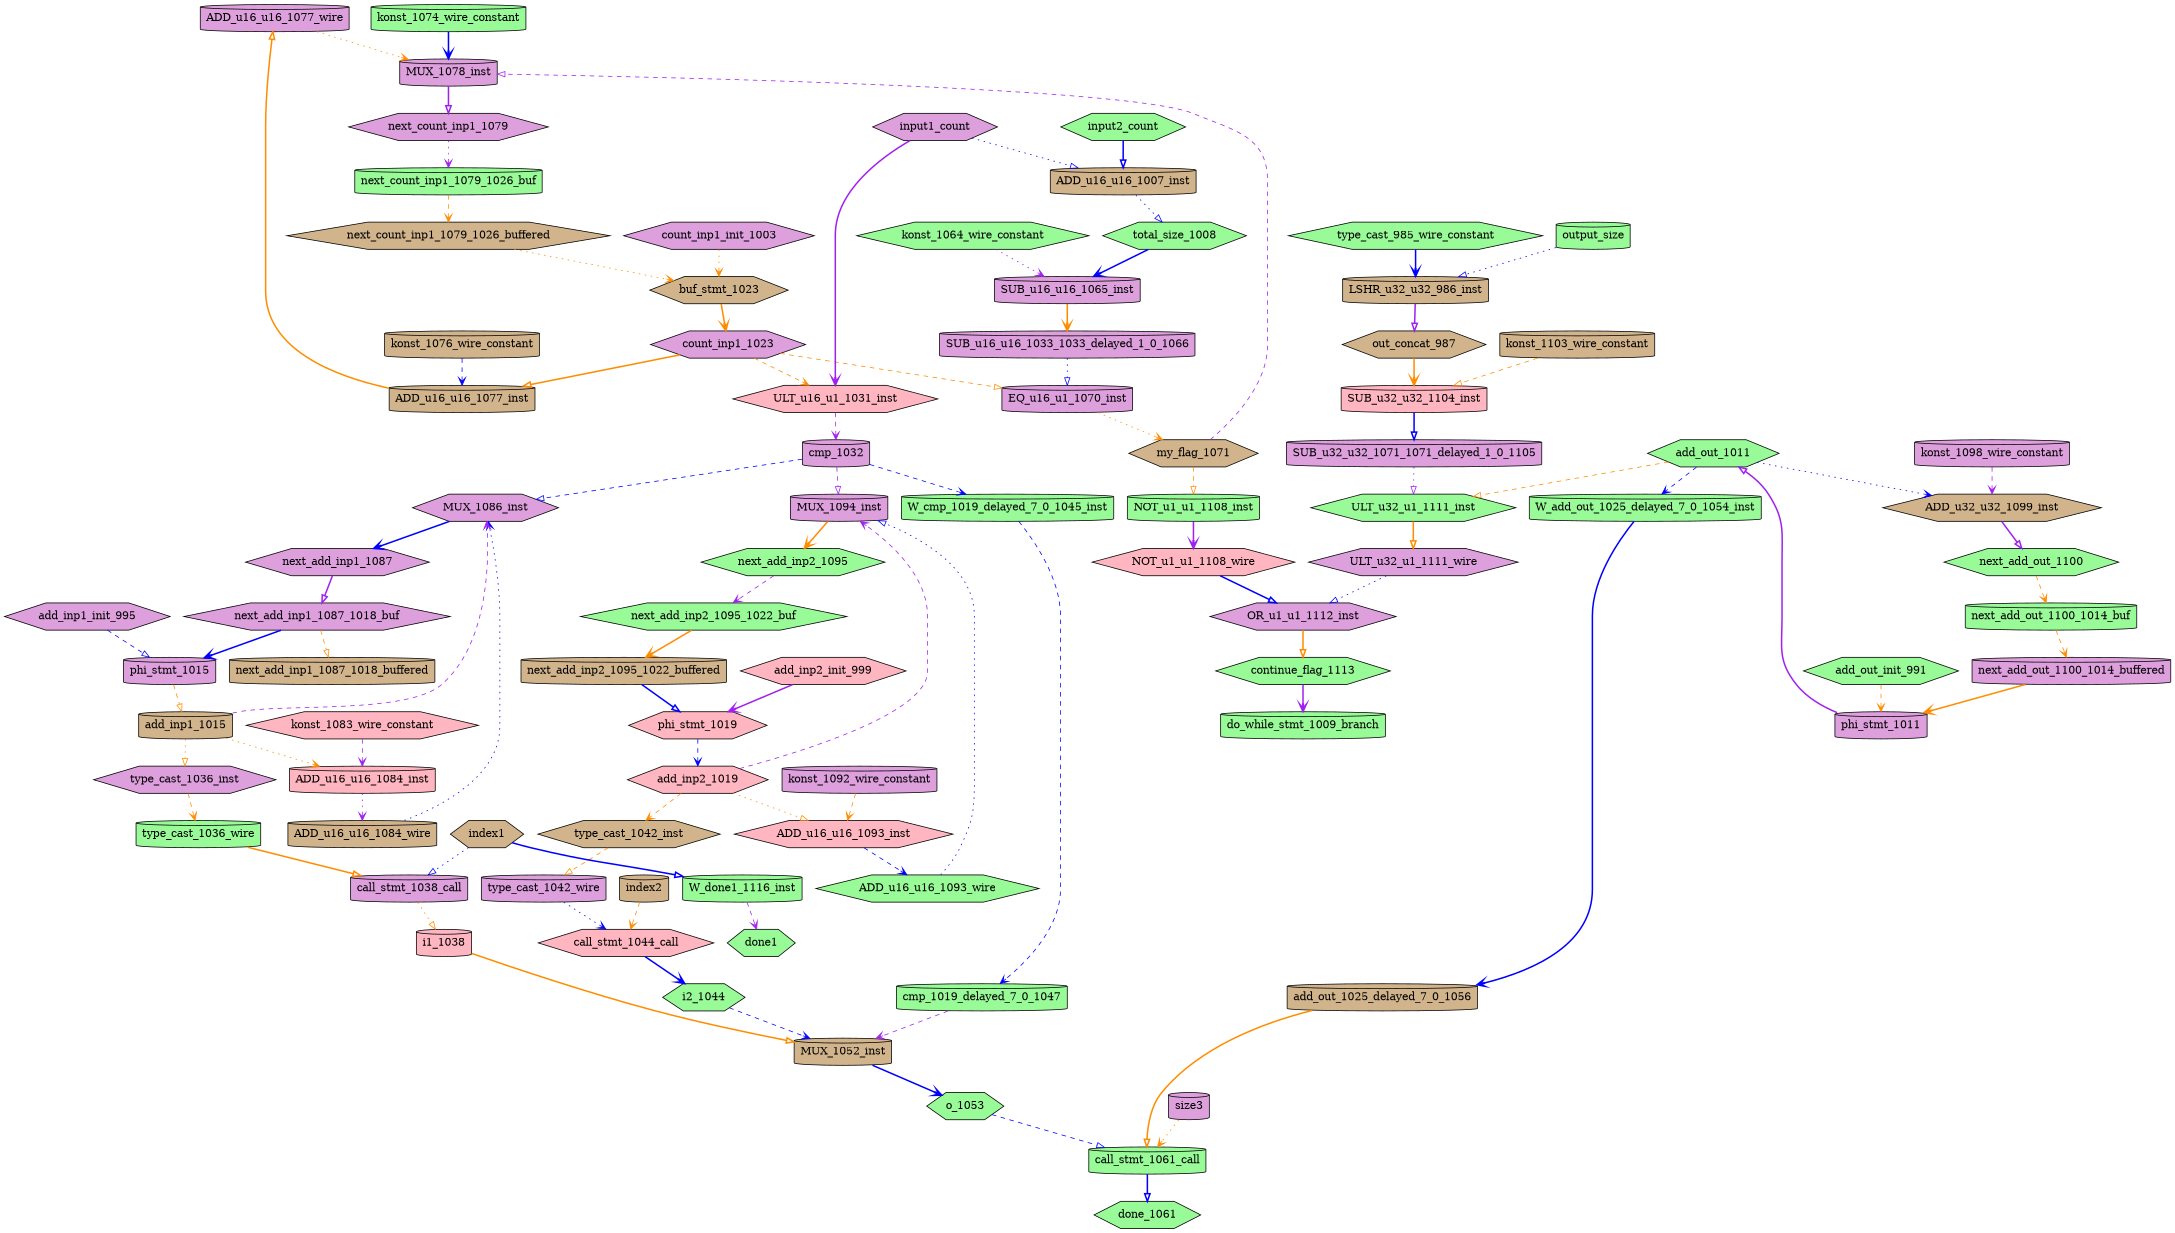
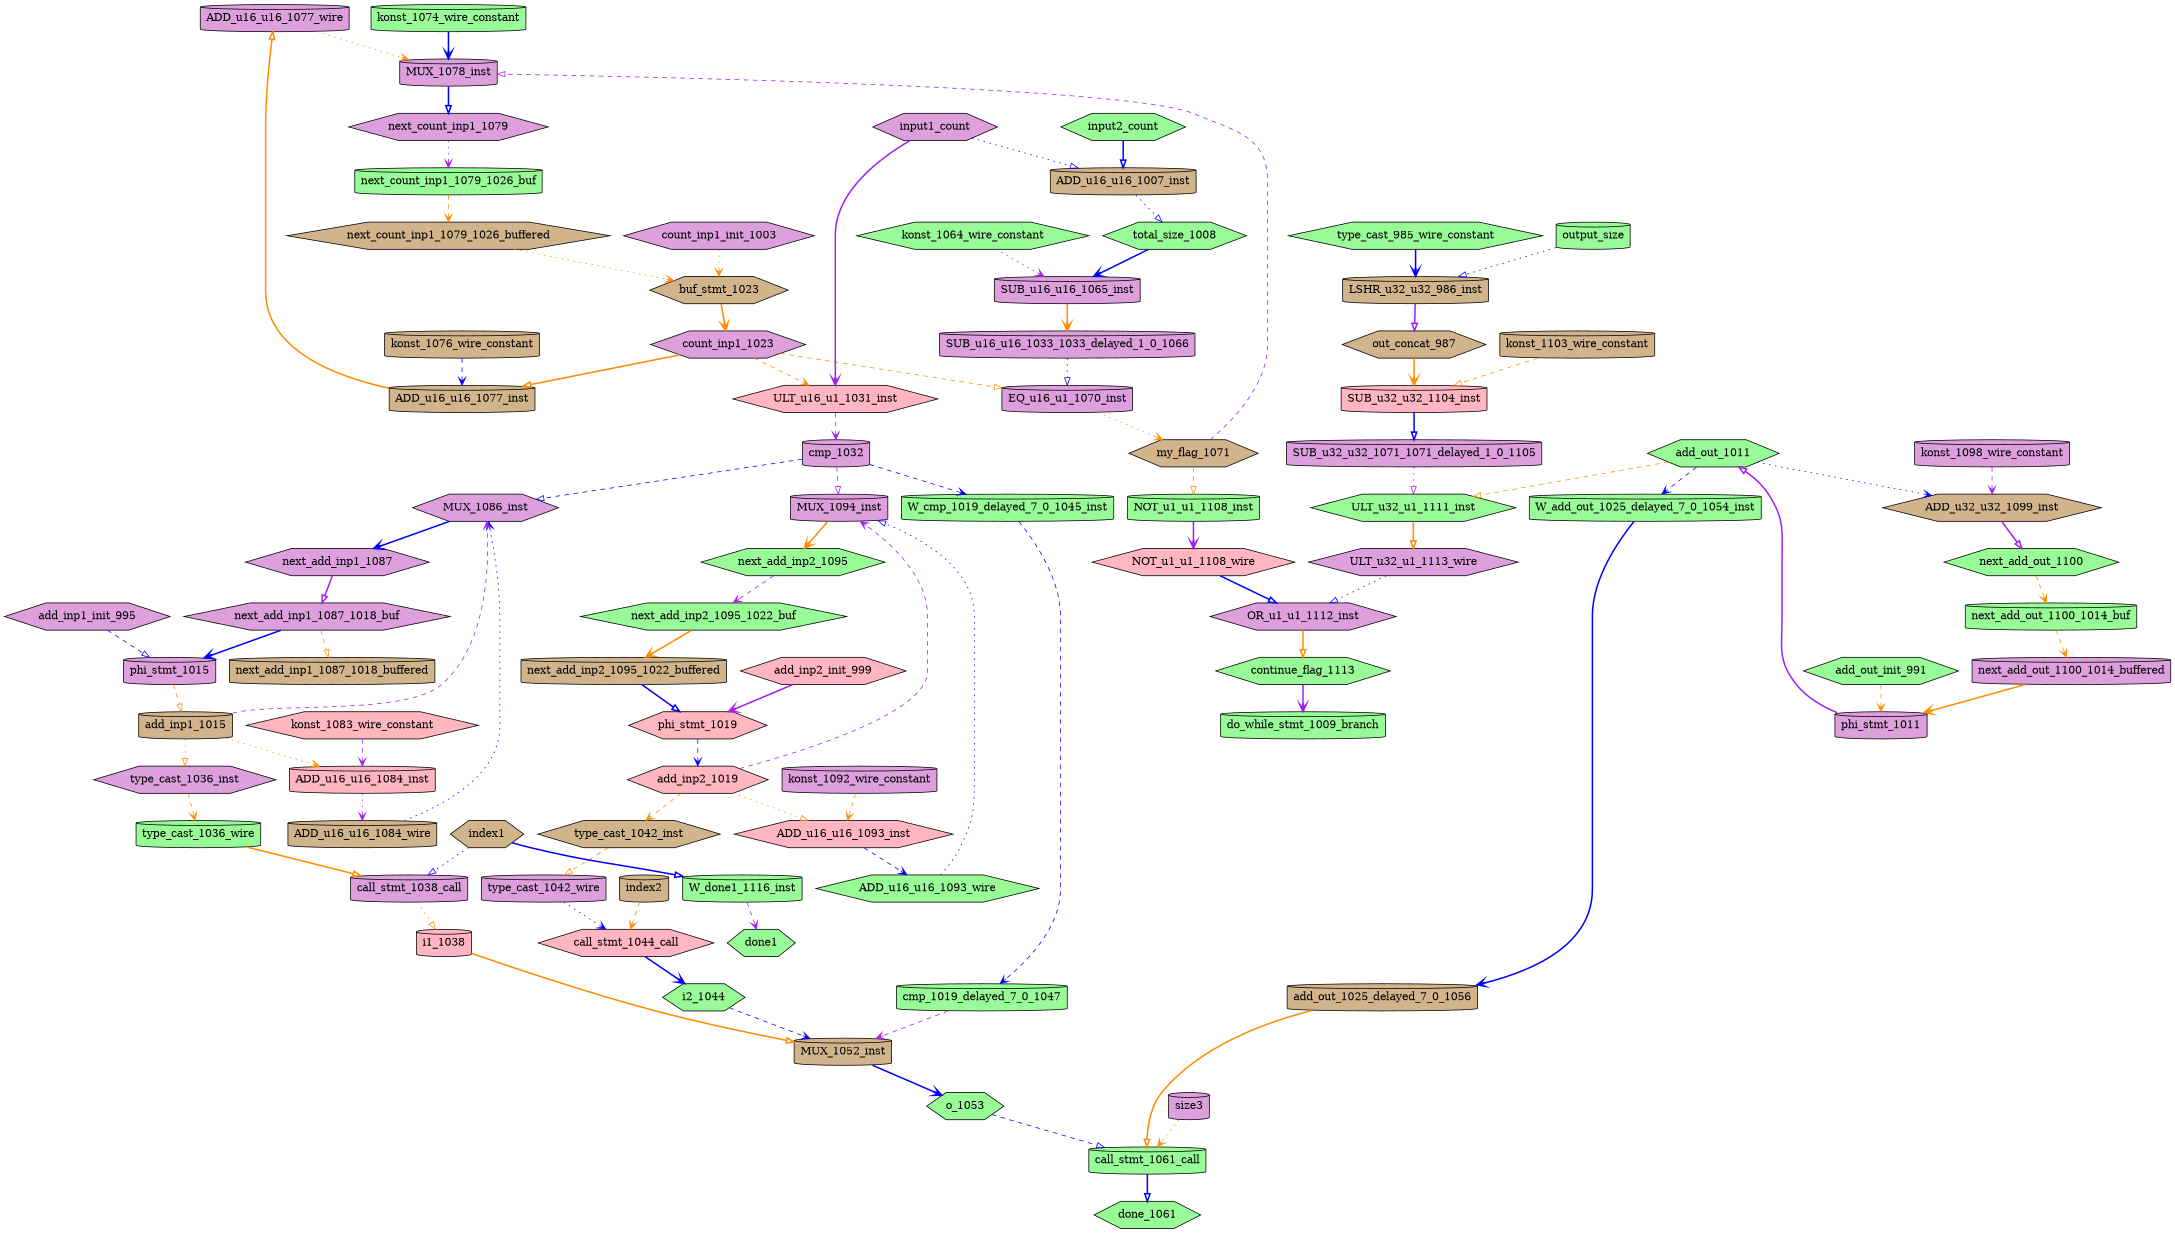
edge "MUX_1078_inst" -> "next_count_inp1_1079": color purple -> blue
node "ULT_u32_u1_1111_wire": label "ULT_u32_u1_1111_wire" -> "ULT_u32_u1_1113_wire"
